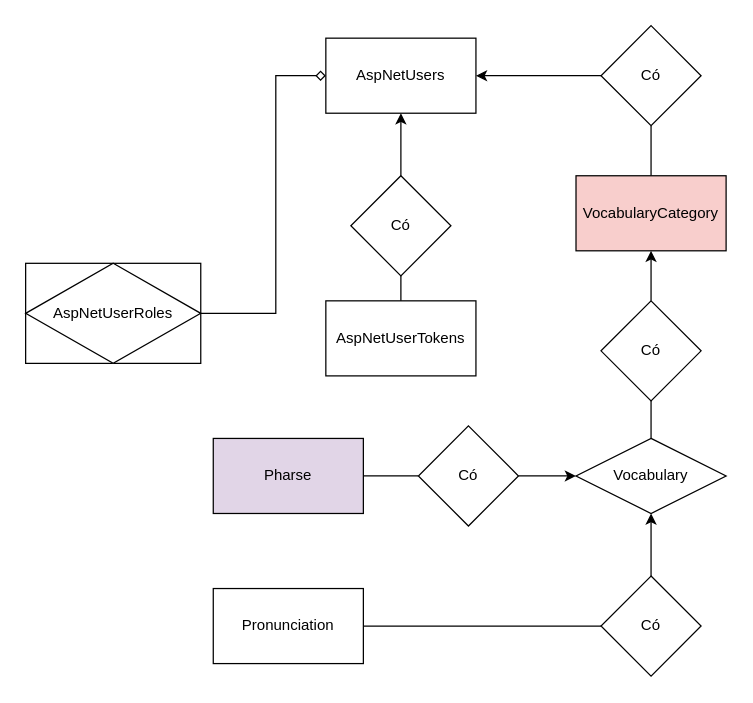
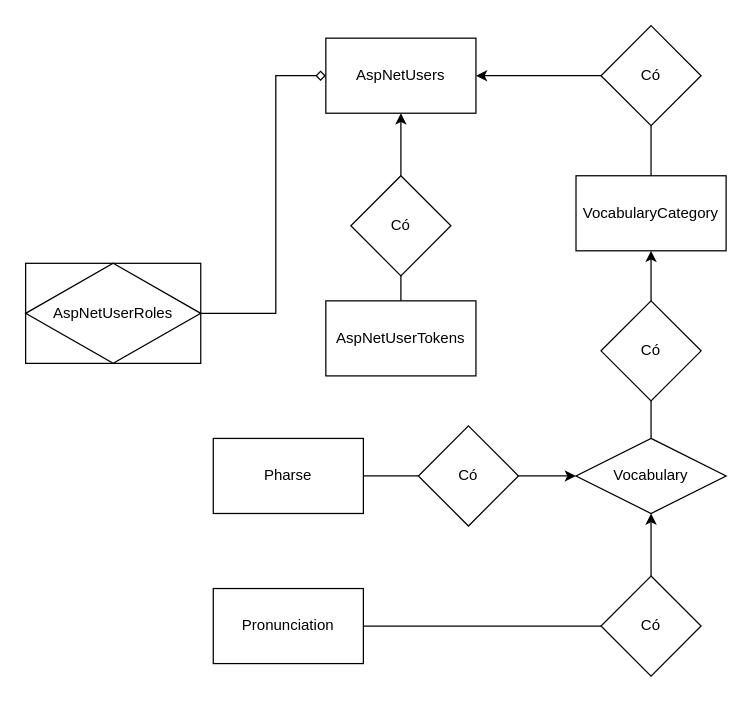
node "VocabularyCategory": fillcolor #f8cecc -> #ffffff
node "Pharse": fillcolor #e1d5e7 -> #ffffff
